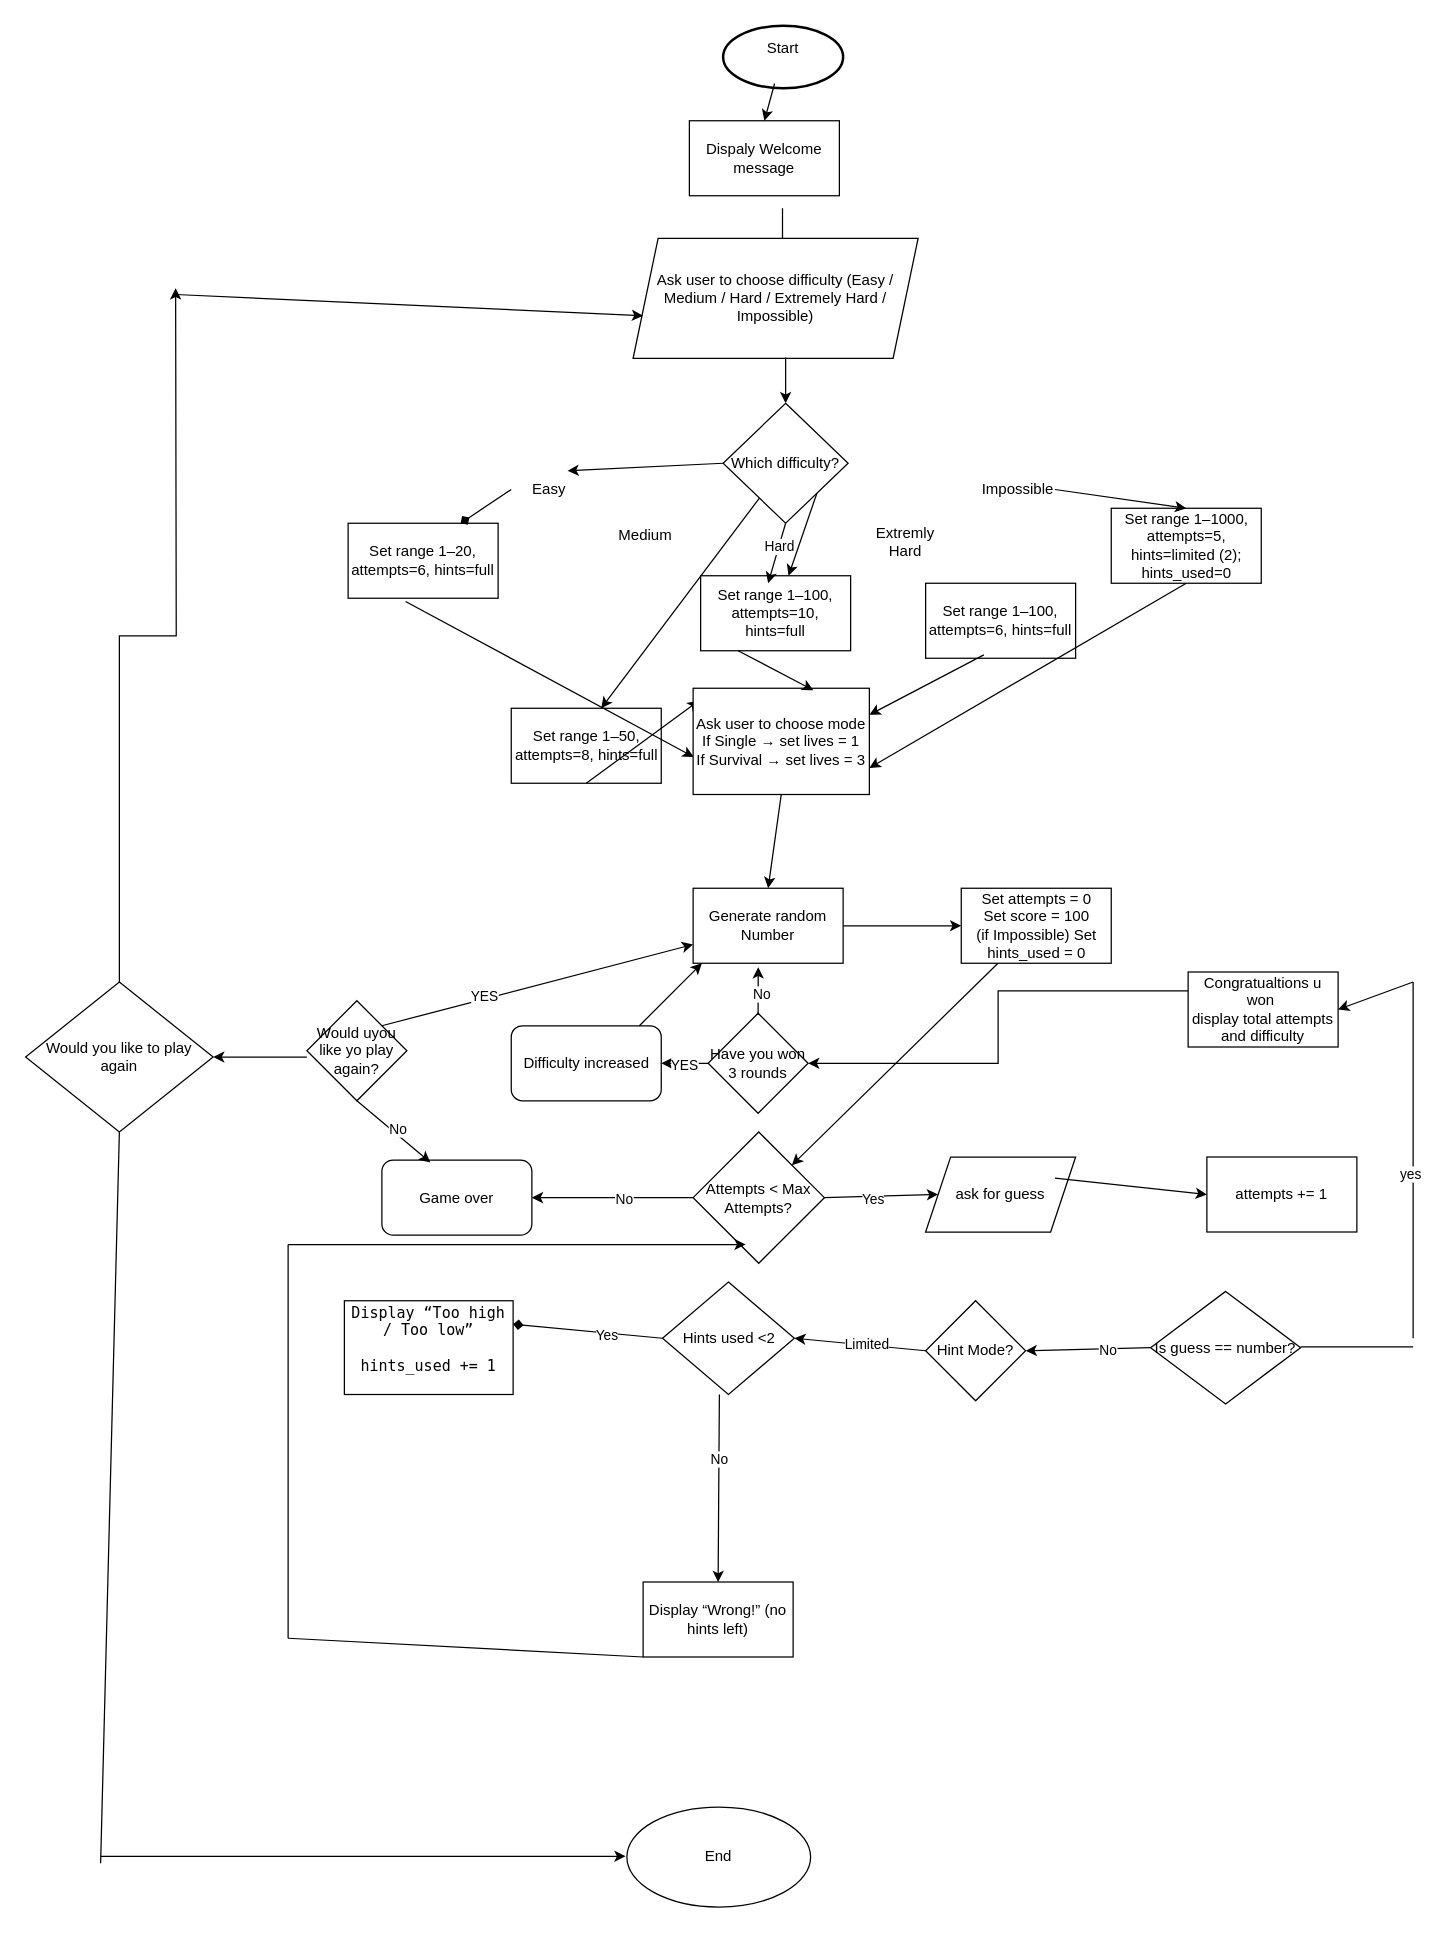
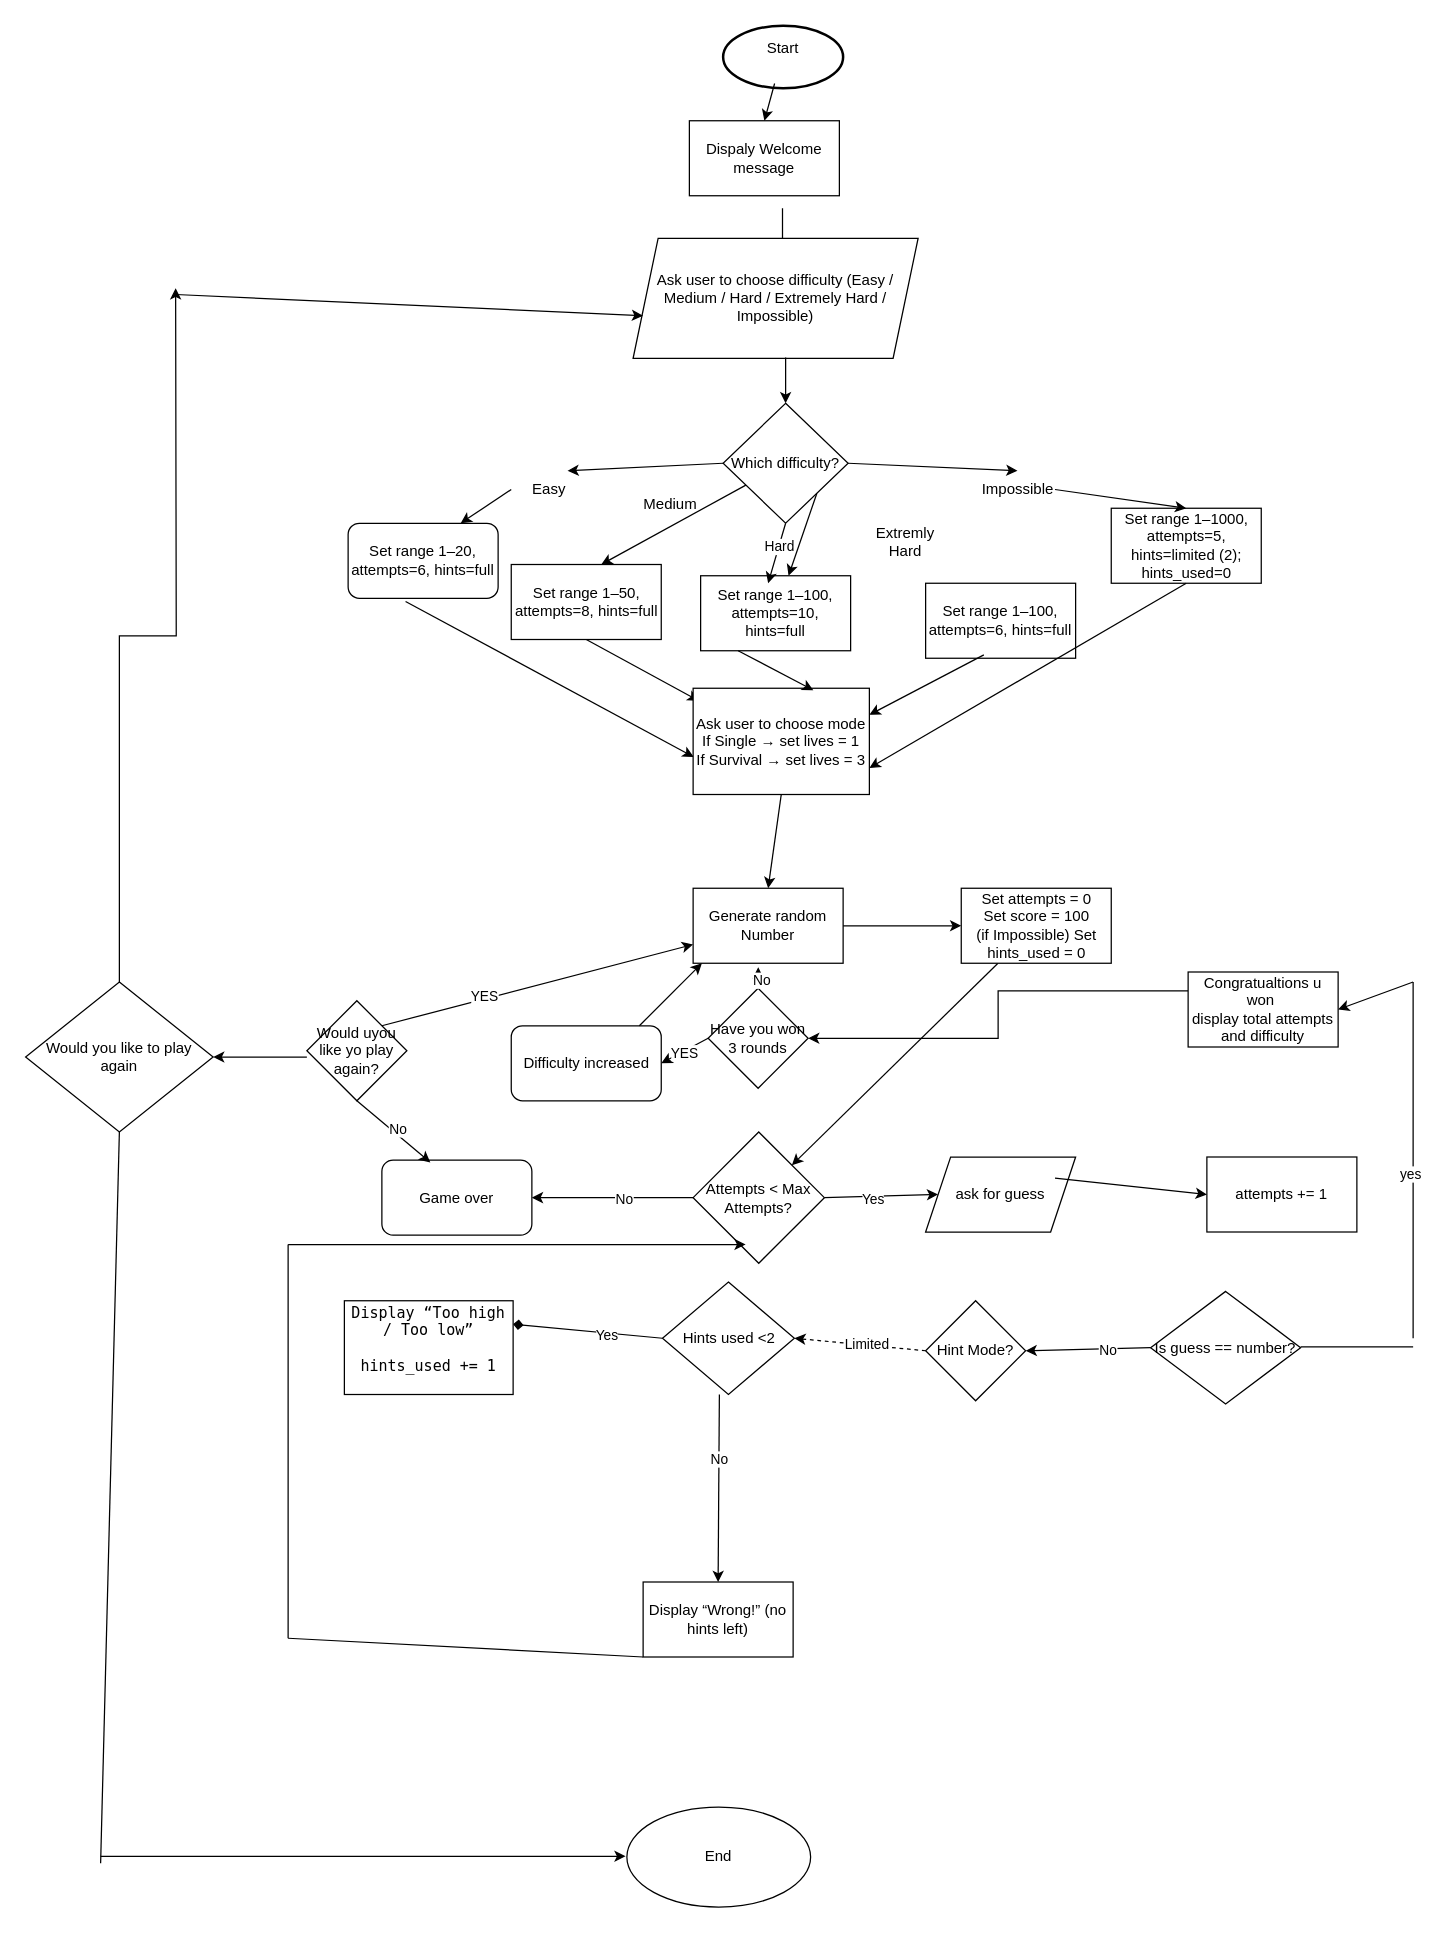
edge "Which difficulty?" -> "Impossible": added
edge "Easy" -> "Set range 1–20, attempts=6, hints=full": arrowhead diamond -> classic
node "Medium": moved (646, 536) -> (671, 504)
node "Set range 1–20, attempts=6, hints=full": shape rectangle -> rounded rectangle
node "Set range 1–50, attempts=8, hints=full": moved (586, 746) -> (586, 602)
node "Have you won 3 rounds": moved (758, 1063) -> (758, 1038)
edge "Hint Mode?" -> "Hints used <2": style solid -> dashed
